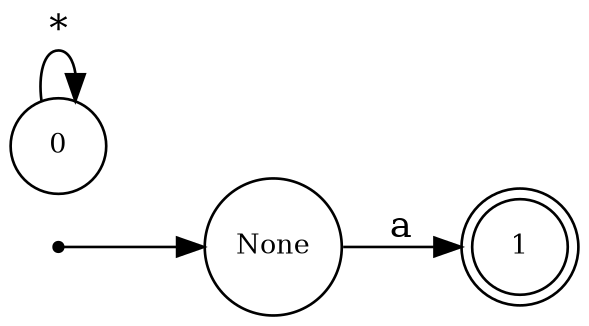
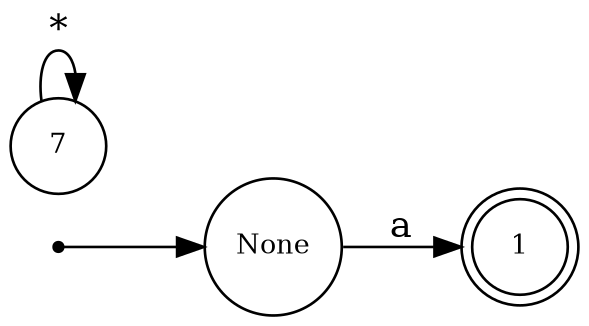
node "0": label "0" -> "7"
